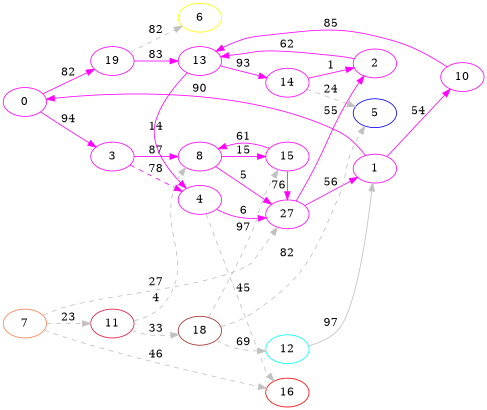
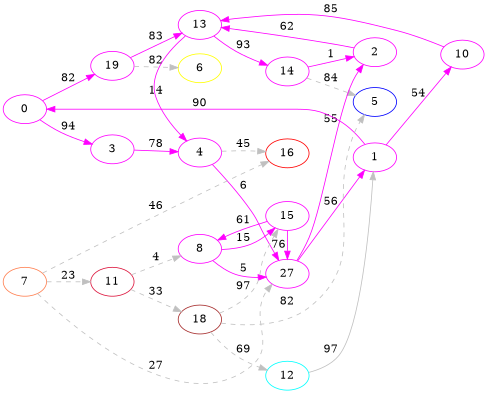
edge "14" -> "5": label "24" -> "84"
edge "3" -> "8": removed, label "87"
edge "3" -> "4": style dashed -> solid
